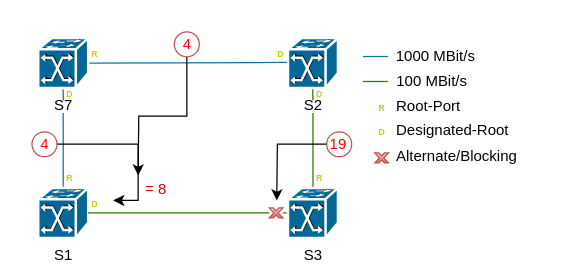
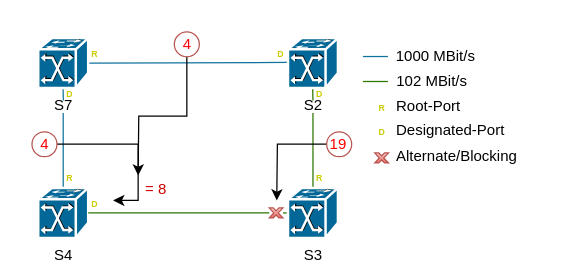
node "100 MBit/s": label "100 MBit/s" -> "102 MBit/s"
node "Designated-Root": label "Designated-Root" -> "Designated-Port"
node "S1": label "S1" -> "S4"
